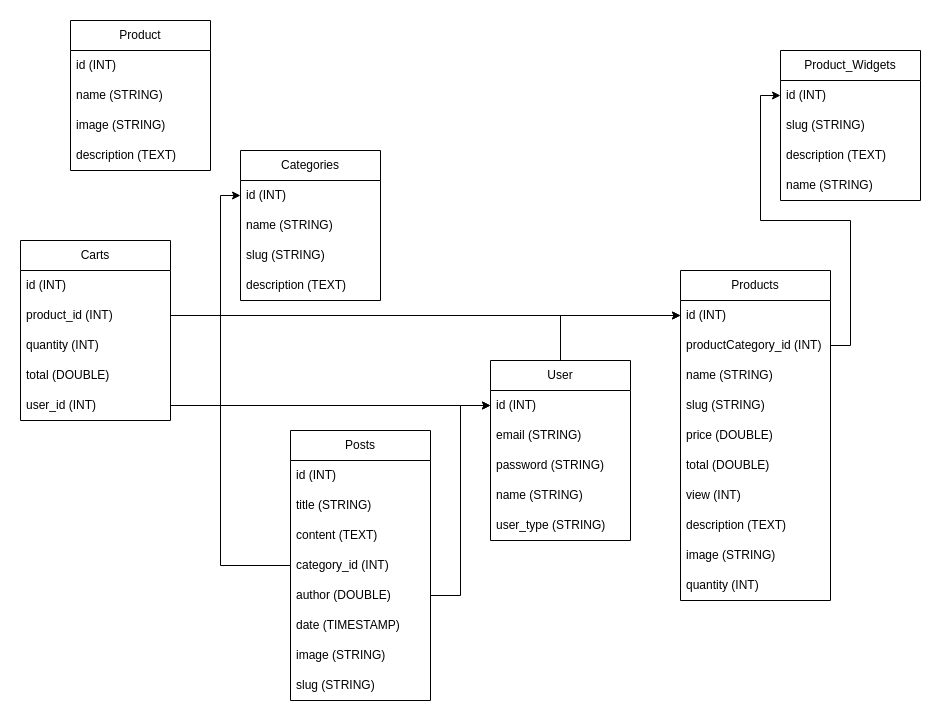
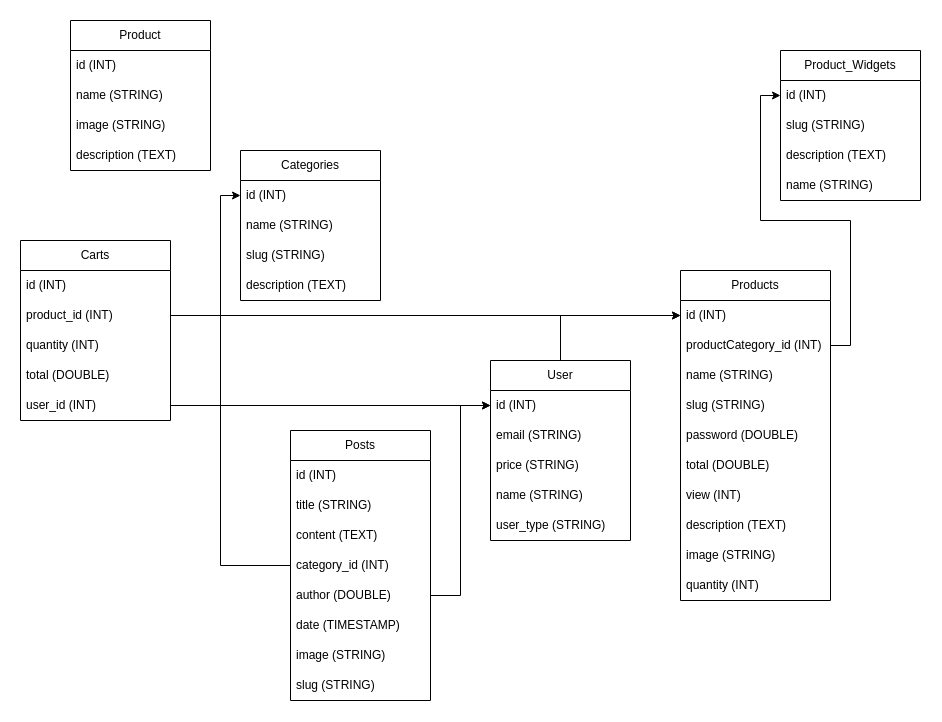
node "price (DOUBLE)": label "price (DOUBLE)" -> "password (DOUBLE)"
node "password (STRING)": label "password (STRING)" -> "price (STRING)"
